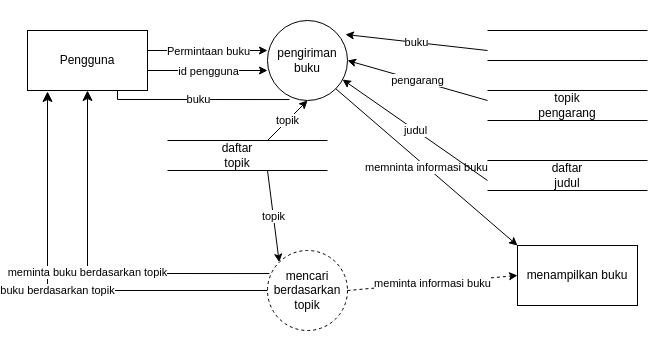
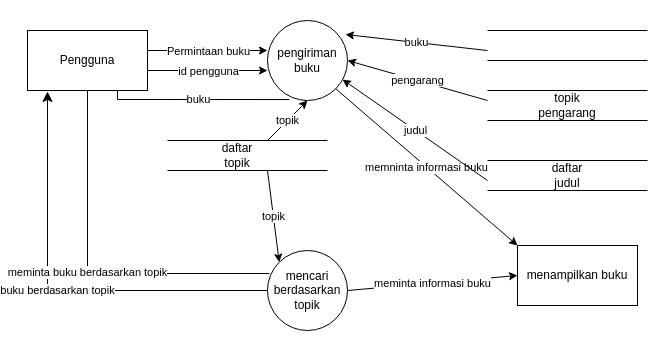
edge "mencari berdasarkan topik" -> "Pengguna": arrowhead classic -> none
edge "mencari berdasarkan topik" -> "menampilkan buku": style dashed -> solid
node "mencari berdasarkan topik": style dashed -> solid
